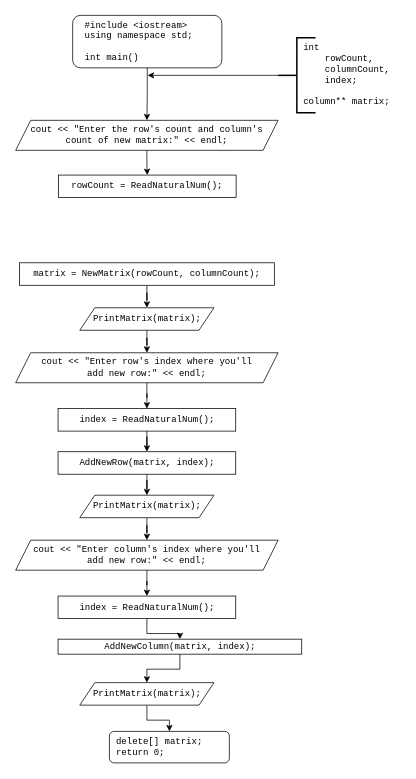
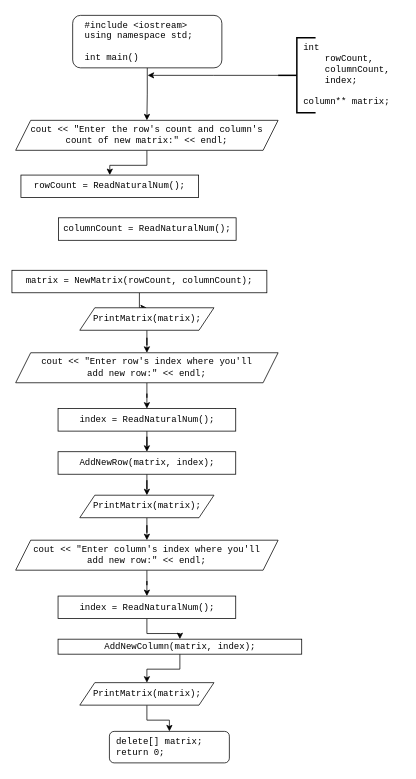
node "rowCount = ReadNaturalNum();": moved (147, 186) -> (110, 186)
node "columnCount = ReadNaturalNum();": added
node "matrix = NewMatrix(rowCount, columnCount);": moved (147, 274) -> (139, 282)
